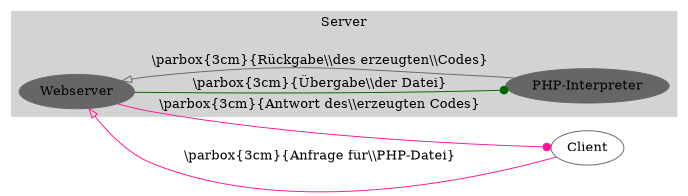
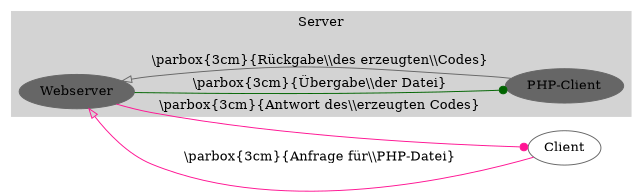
node "PHP-Interpreter": label "PHP-Interpreter" -> "PHP-Client"
